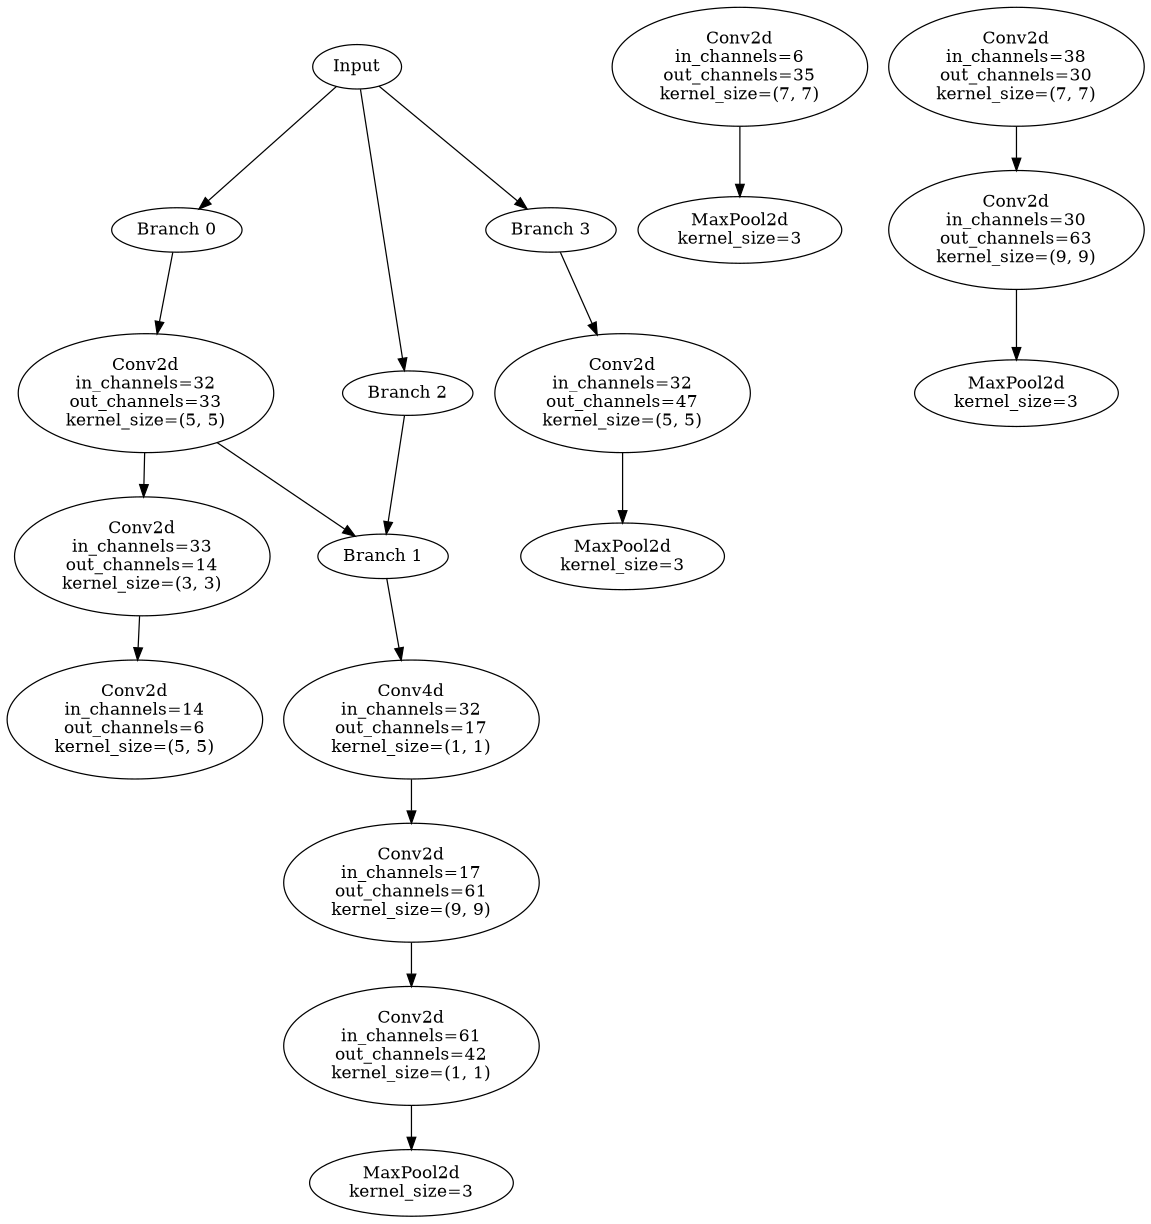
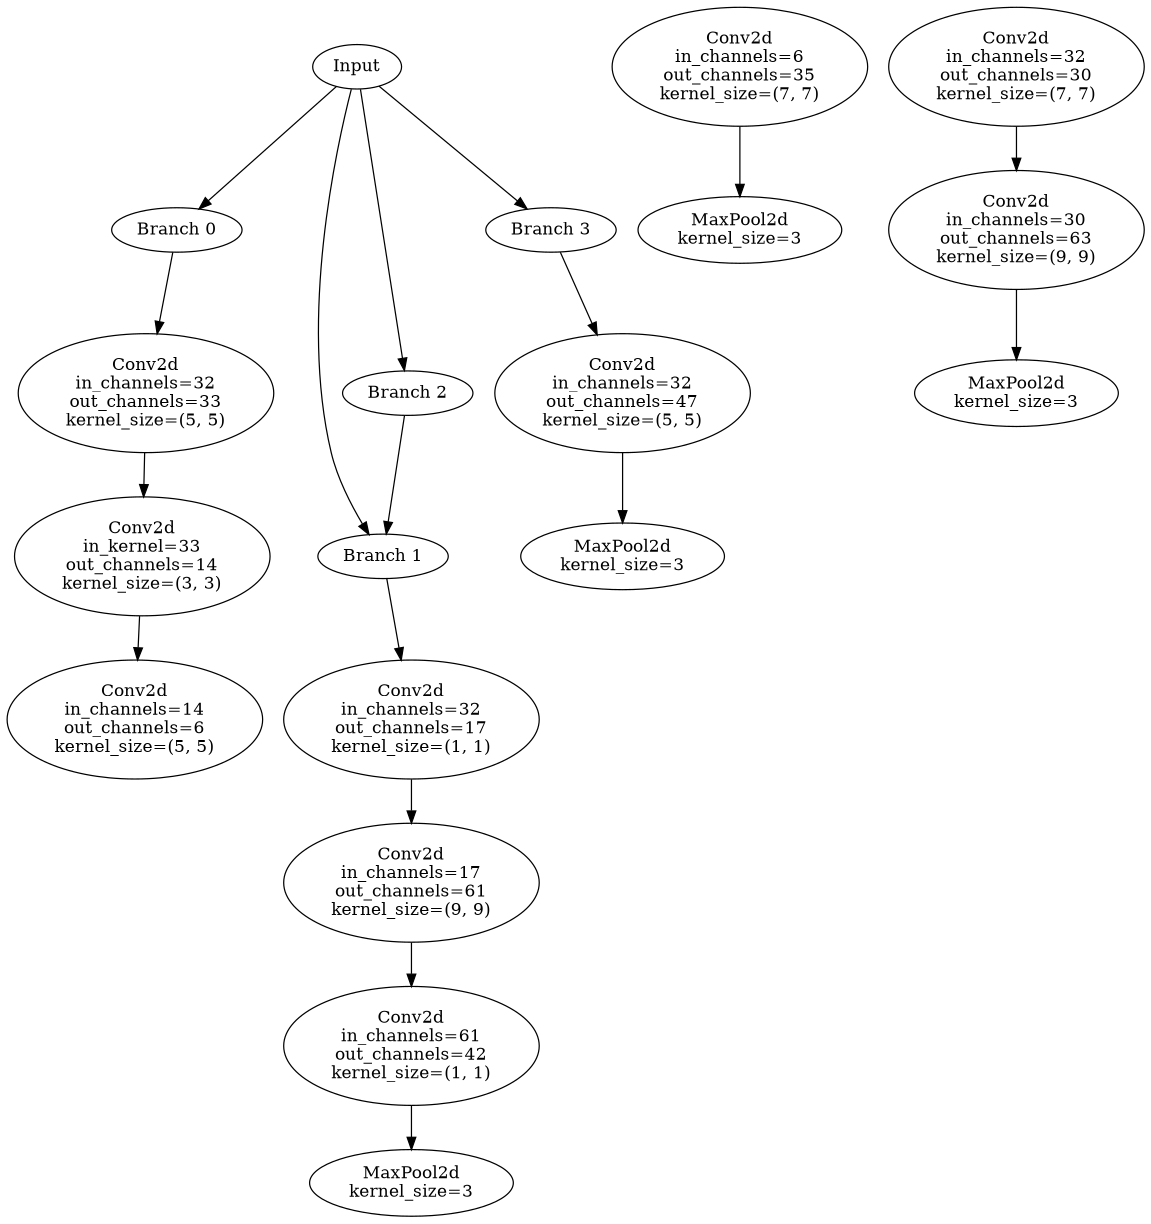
node "Conv2d in_channels=38 out_channels=30 kernel_size=(7, 7)": label "Conv2d in_channels=38 out_channels=30 kernel_size=(7, 7)" -> "Conv2d in_channels=32 out_channels=30 kernel_size=(7, 7)"
edge "Conv2d in_channels=32 out_channels=33 kernel_size=(5, 5)" -> "Branch 1": now "Input" -> "Branch 1"
node "Conv2d in_channels=33 out_channels=14 kernel_size=(3, 3)": label "Conv2d in_channels=33 out_channels=14 kernel_size=(3, 3)" -> "Conv2d in_kernel=33 out_channels=14 kernel_size=(3, 3)"
node "Conv4d in_channels=32 out_channels=17 kernel_size=(1, 1)": label "Conv4d in_channels=32 out_channels=17 kernel_size=(1, 1)" -> "Conv2d in_channels=32 out_channels=17 kernel_size=(1, 1)"
